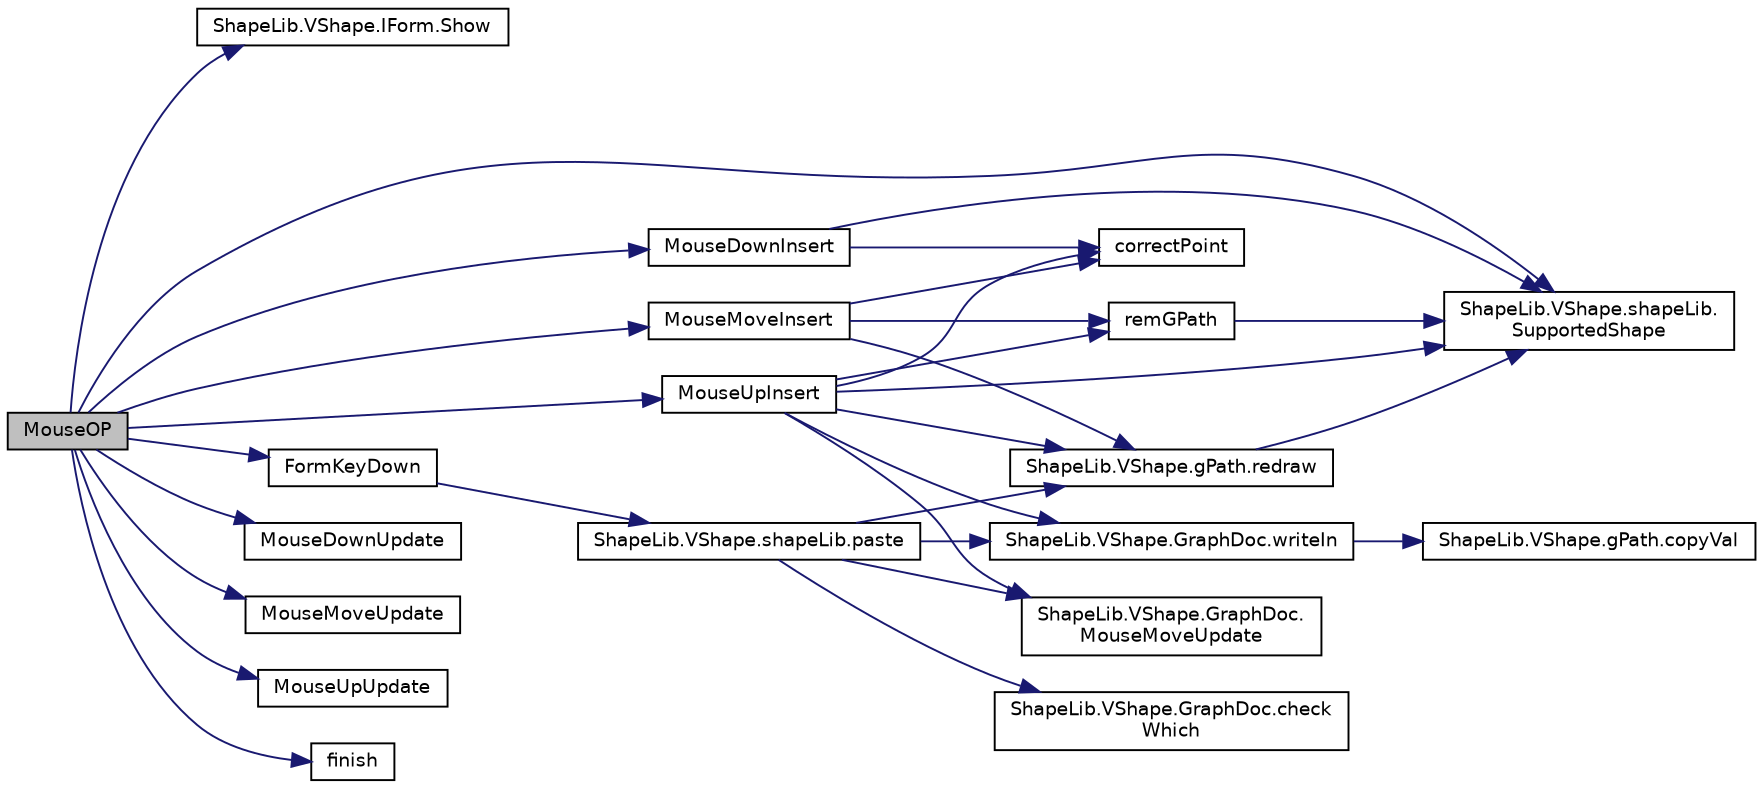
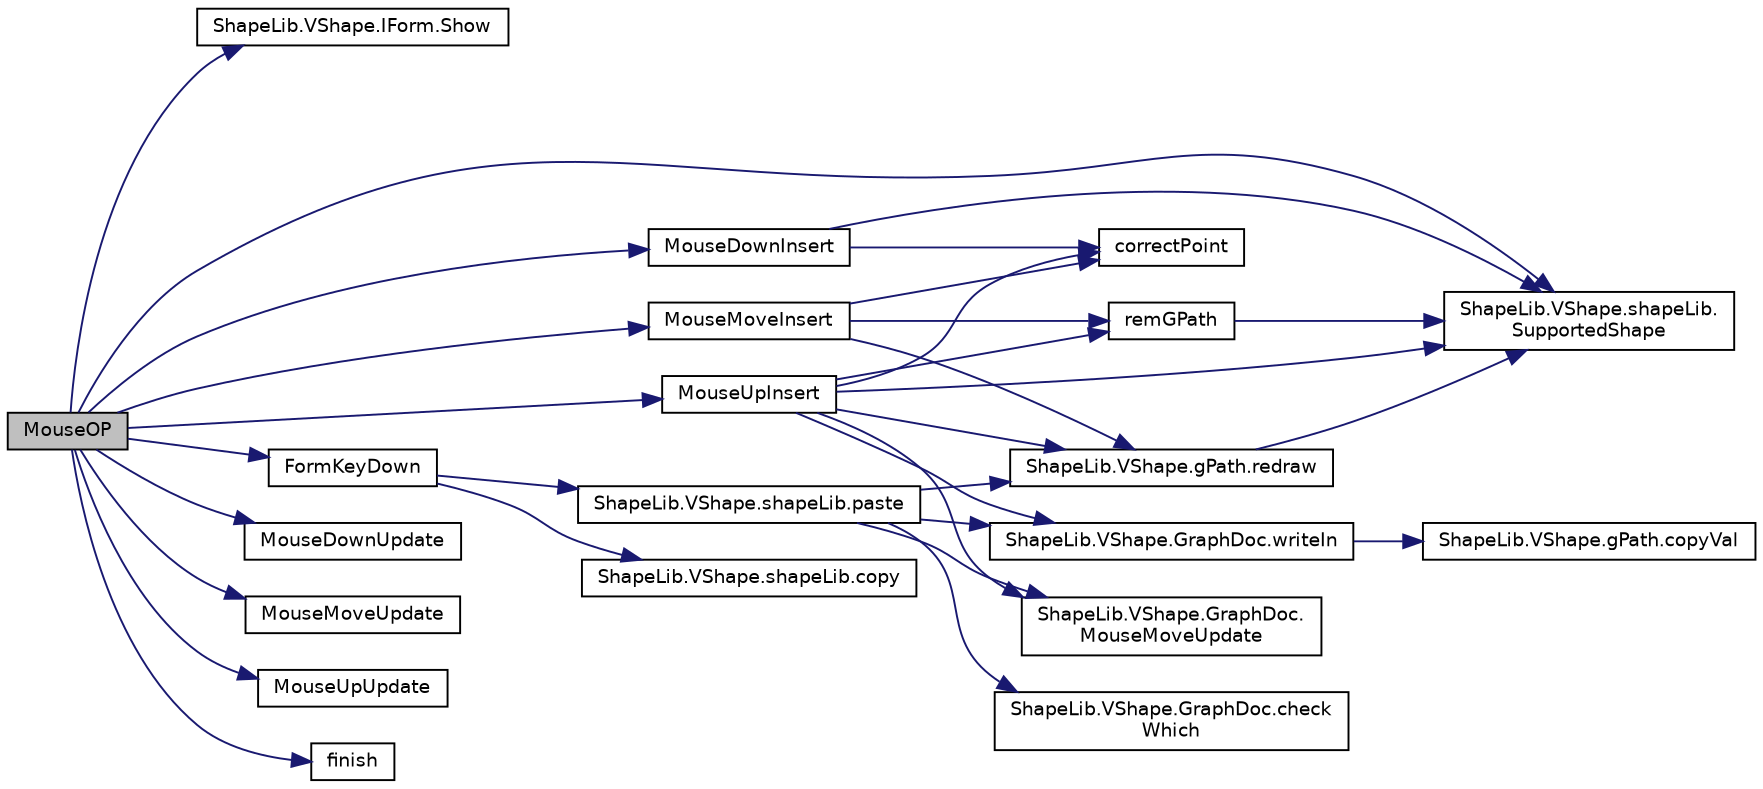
node "ShapeLib.VShape.shapeLib.copy": added
